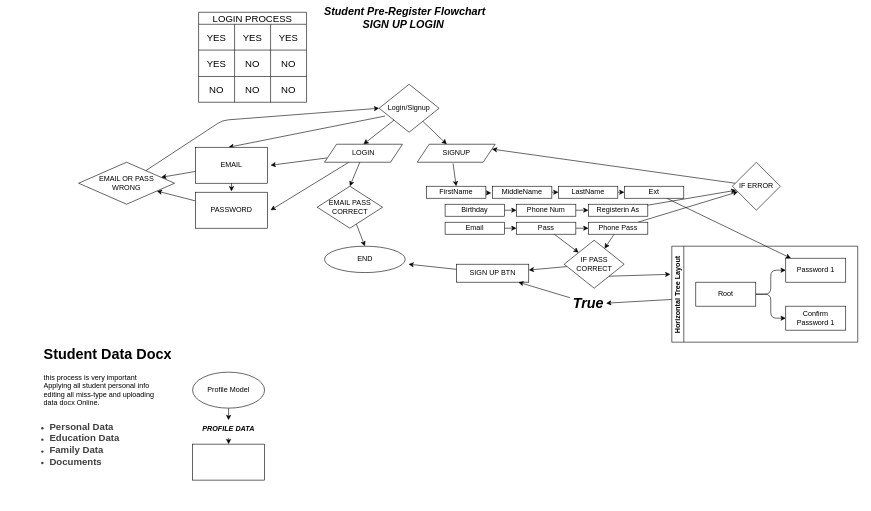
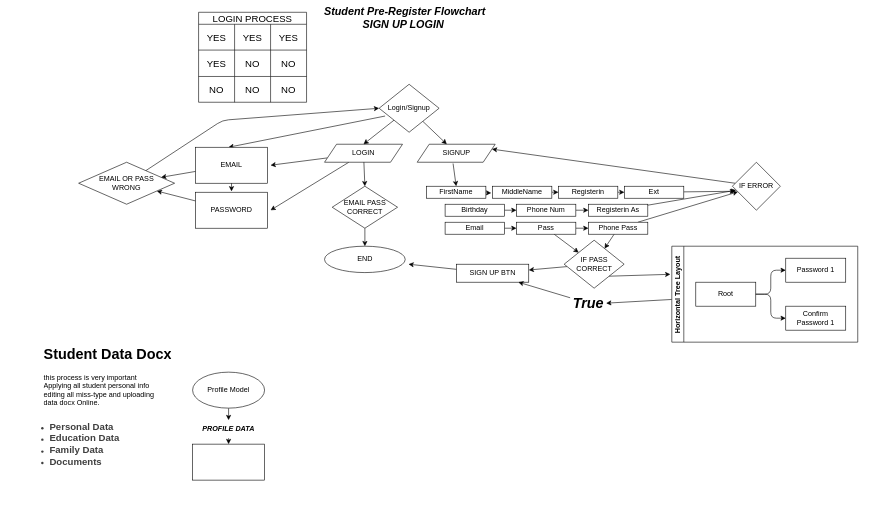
node "LastName": label "LastName" -> "Registerin"
node "EMAIL PASS CORRECT": moved (350, 207) -> (365, 207)
edge "Ext" -> "Password 1": now "Ext" -> "IF ERROR"
